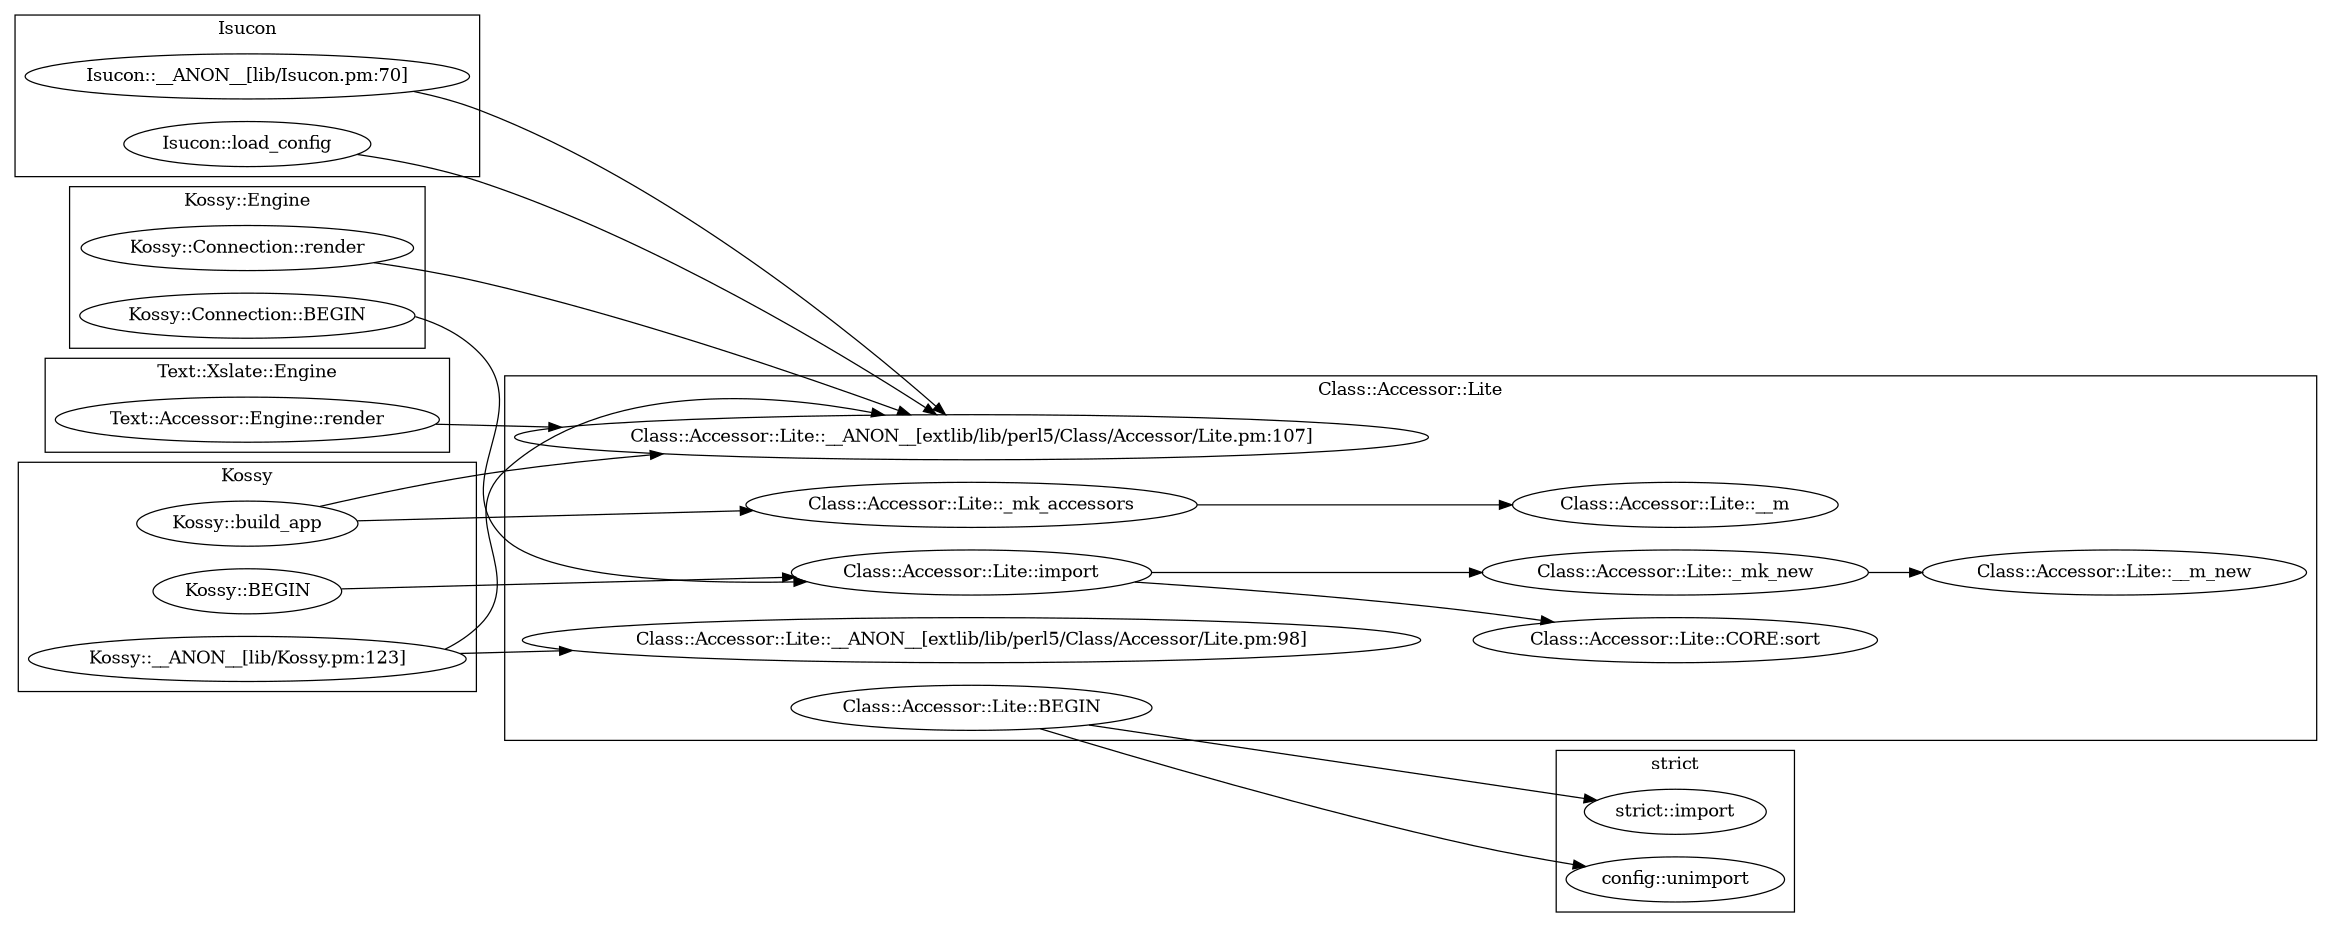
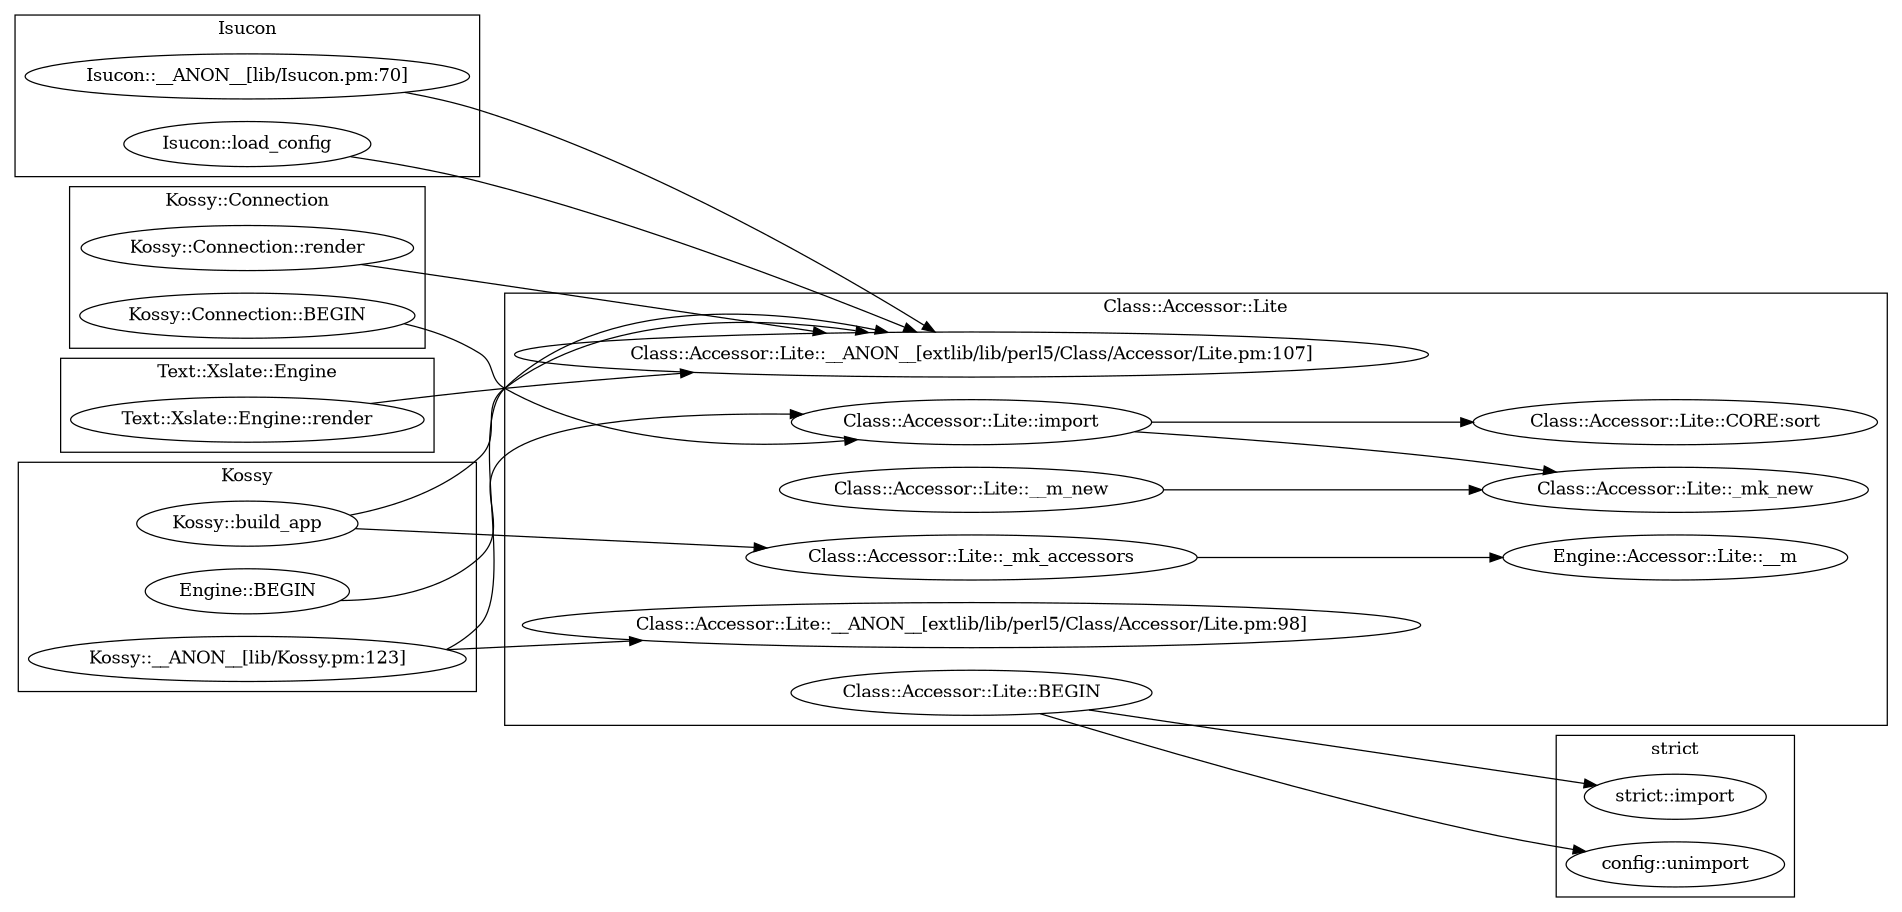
cluster "Kossy::Engine": label "Kossy::Engine" -> "Kossy::Connection"
node "Text::Accessor::Engine::render": label "Text::Accessor::Engine::render" -> "Text::Xslate::Engine::render"
node "Class::Accessor::Lite::__m": label "Class::Accessor::Lite::__m" -> "Engine::Accessor::Lite::__m"
edge "Class::Accessor::Lite::_mk_new" -> "Class::Accessor::Lite::__m_new": reversed
node "Kossy::BEGIN": label "Kossy::BEGIN" -> "Engine::BEGIN"
